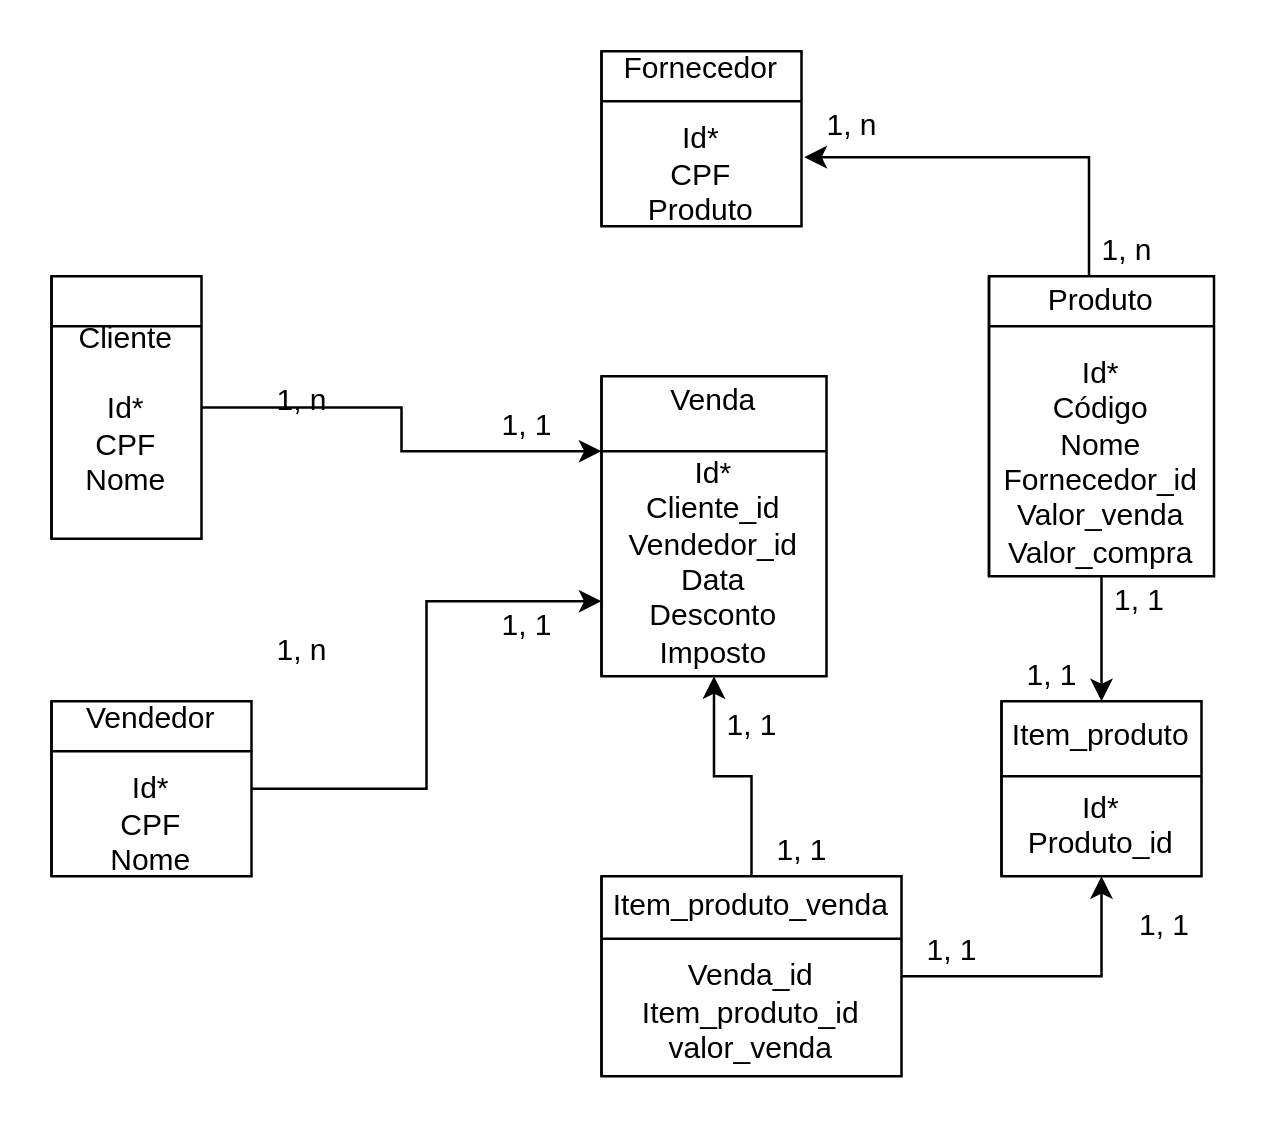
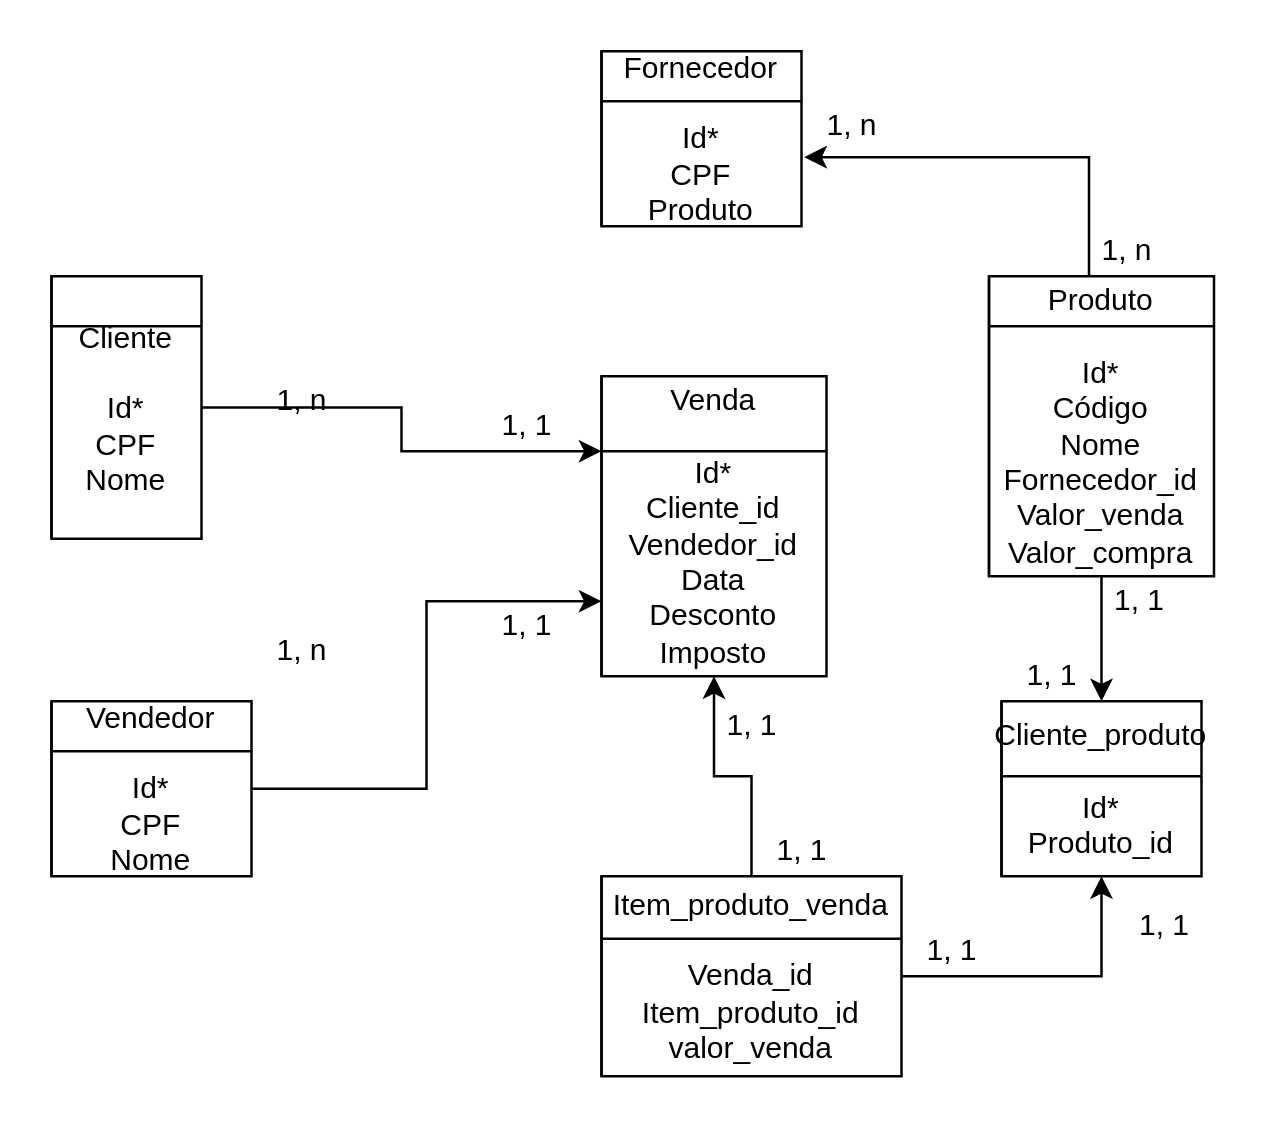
node "Item_produto Id* Produto_id": label "Item_produto Id* Produto_id" -> "Cliente_produto Id* Produto_id"
